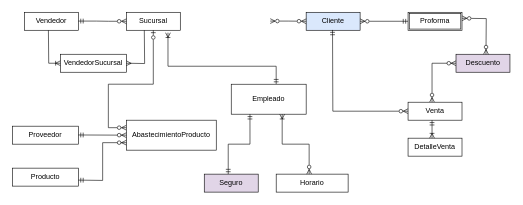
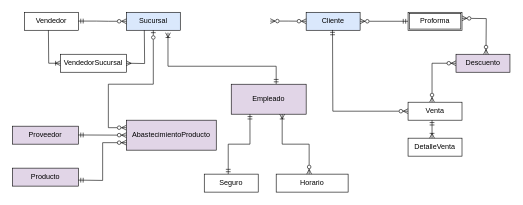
node "Sucursal": fillcolor #ffffff -> #dae8fc
node "Empleado": fillcolor #ffffff -> #e1d5e7
node "Proveedor": fillcolor #ffffff -> #e1d5e7
node "AbastecimientoProducto": fillcolor #ffffff -> #e1d5e7
node "Producto": fillcolor #ffffff -> #e1d5e7
node "Seguro": fillcolor #e1d5e7 -> #ffffff
